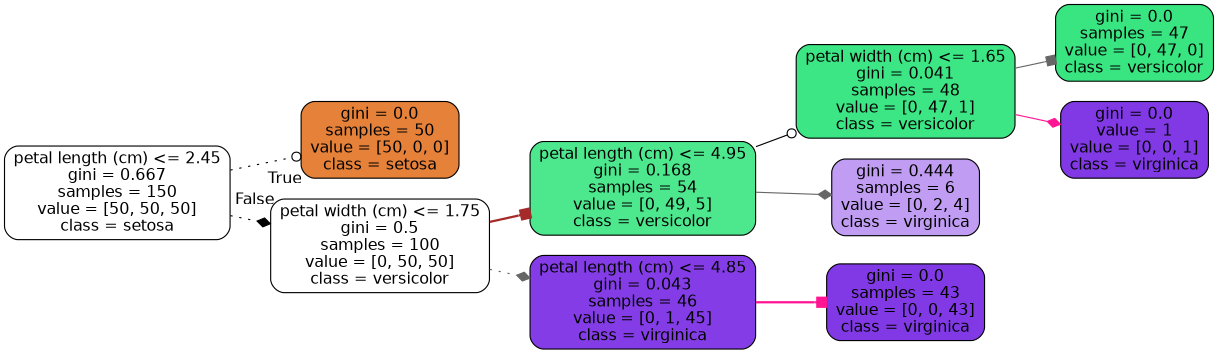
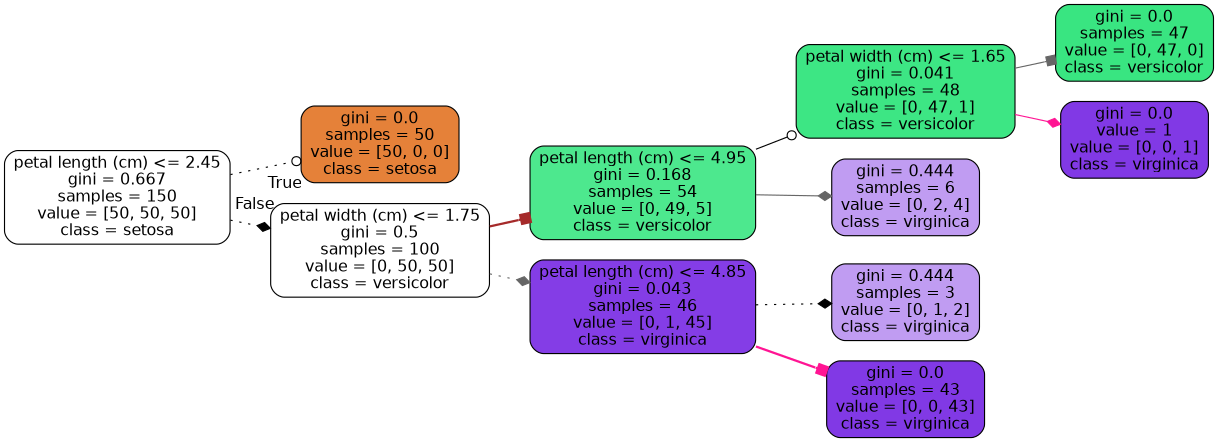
node "gini = 0.444 samples = 3 value = [0, 1, 2] class = virginica": added
